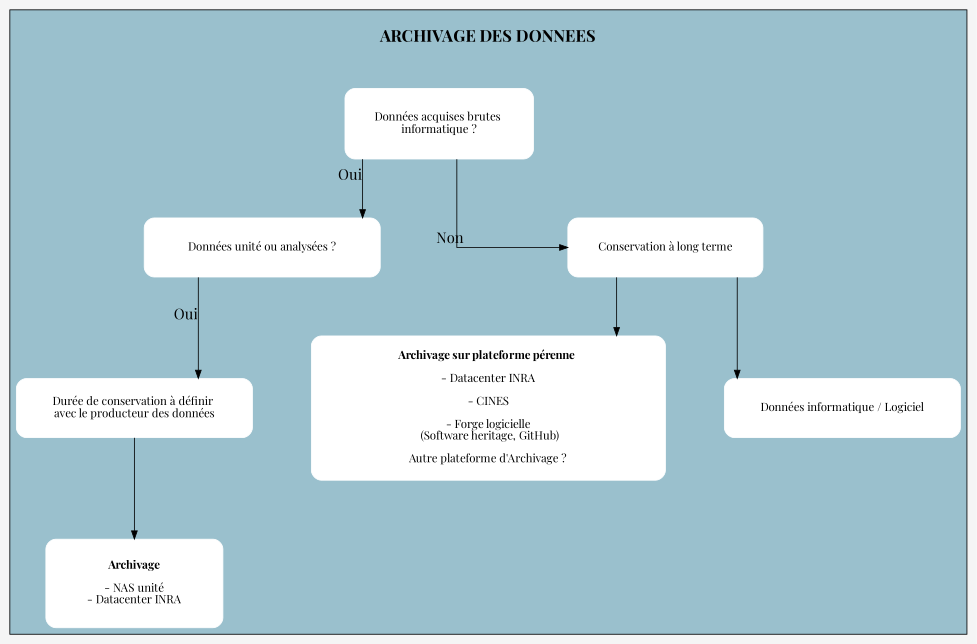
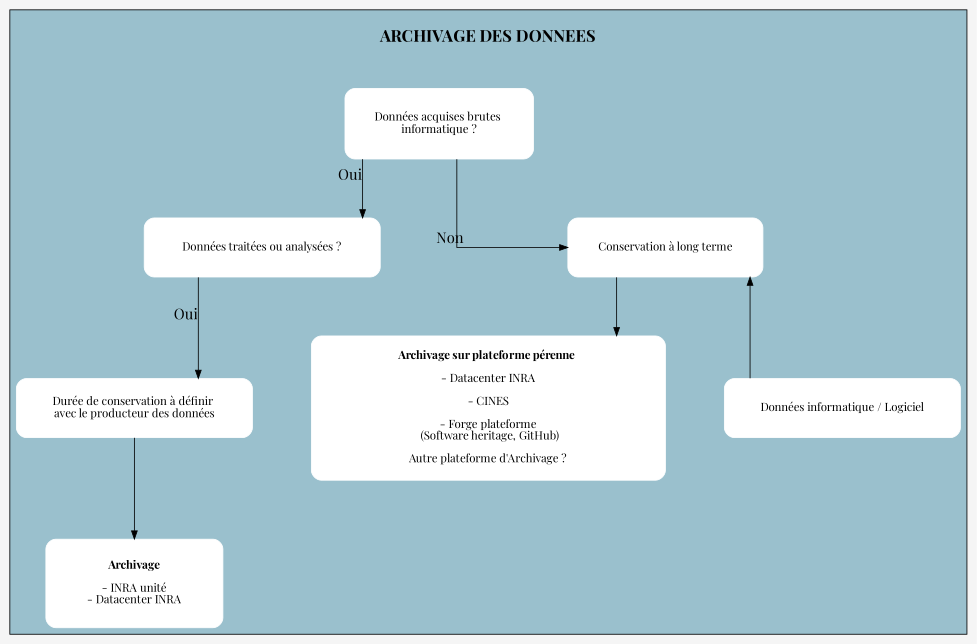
node "Données unité ou analysées ?": label "Données unité ou analysées ?" -> "Données traitées ou analysées ?"
edge "Conservation à long terme" -> "Données informatique / Logiciel": reversed
node "Archivage sur plateforme pérenne": text "- Forge logicielle" -> "- Forge plateforme"
node "Archivage": text "- NAS unité" -> "- INRA unité"
